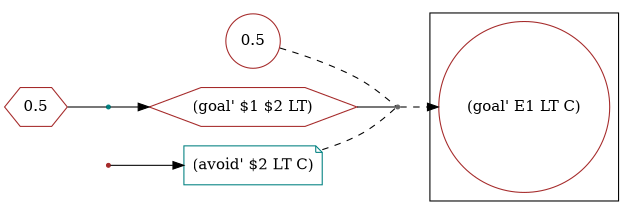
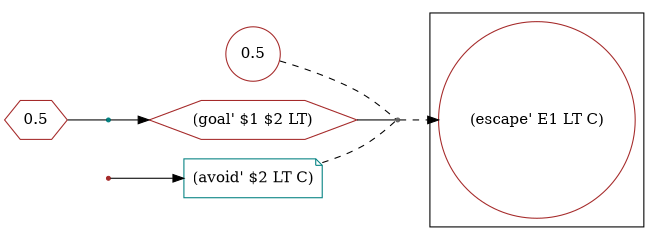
node "(goal' E1 LT C)": label "(goal' E1 LT C)" -> "(escape' E1 LT C)"
